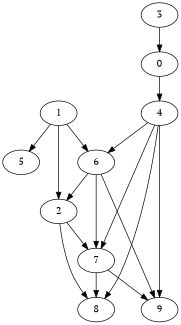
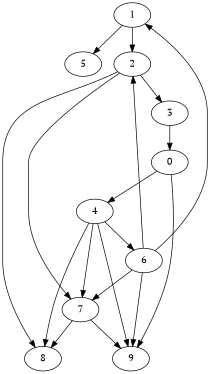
edge "2" -> "3": added
edge "1" -> "6": reversed
edge "0" -> "9": added
